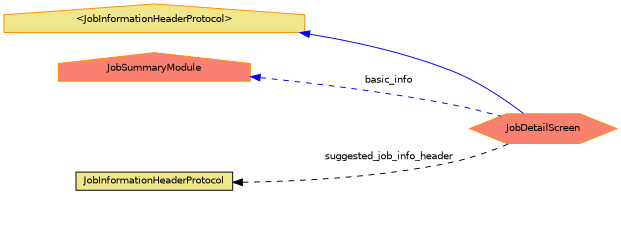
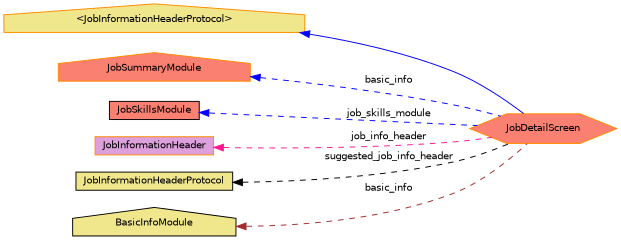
node "JobSkillsModule": added
node "JobInformationHeader": added
node "BasicInfoModule": added
